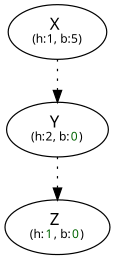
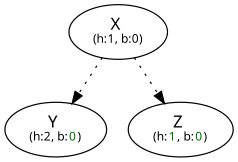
node "X": text "(h:1, b:5)" -> "(h:1, b:0)"
edge "Y" -> "Z": now "X" -> "Z"
